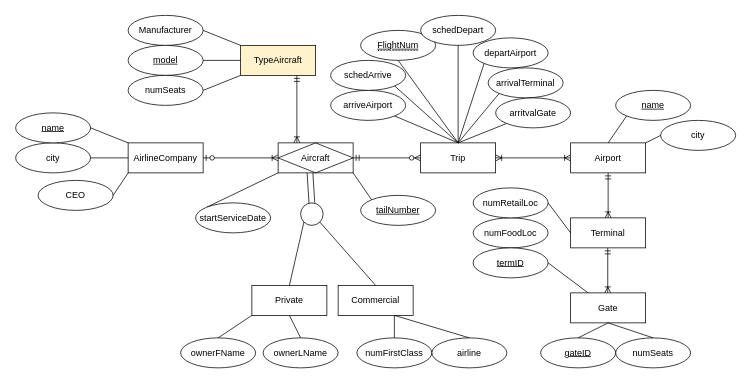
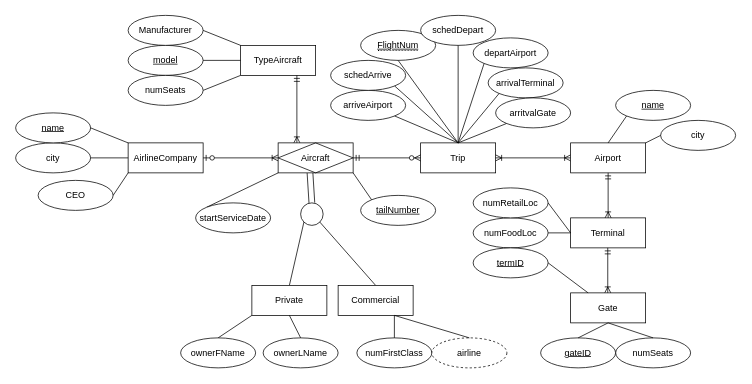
node "TypeAircraft": fillcolor #fff2cc -> #ffffff
edge "numFoodLoc" -- "Terminal": added
node "airline": style solid -> dashed
